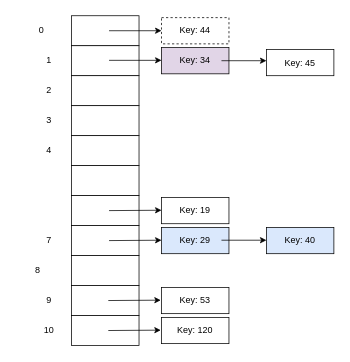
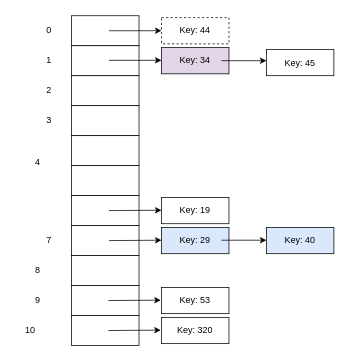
node "0": moved (42, 30) -> (49, 30)
node "4": moved (49, 150) -> (38, 162)
node "9": moved (49, 300) -> (38, 300)
node "10": moved (49, 330) -> (30, 330)
node "Key: 120": label "Key: 120" -> "Key: 320"
